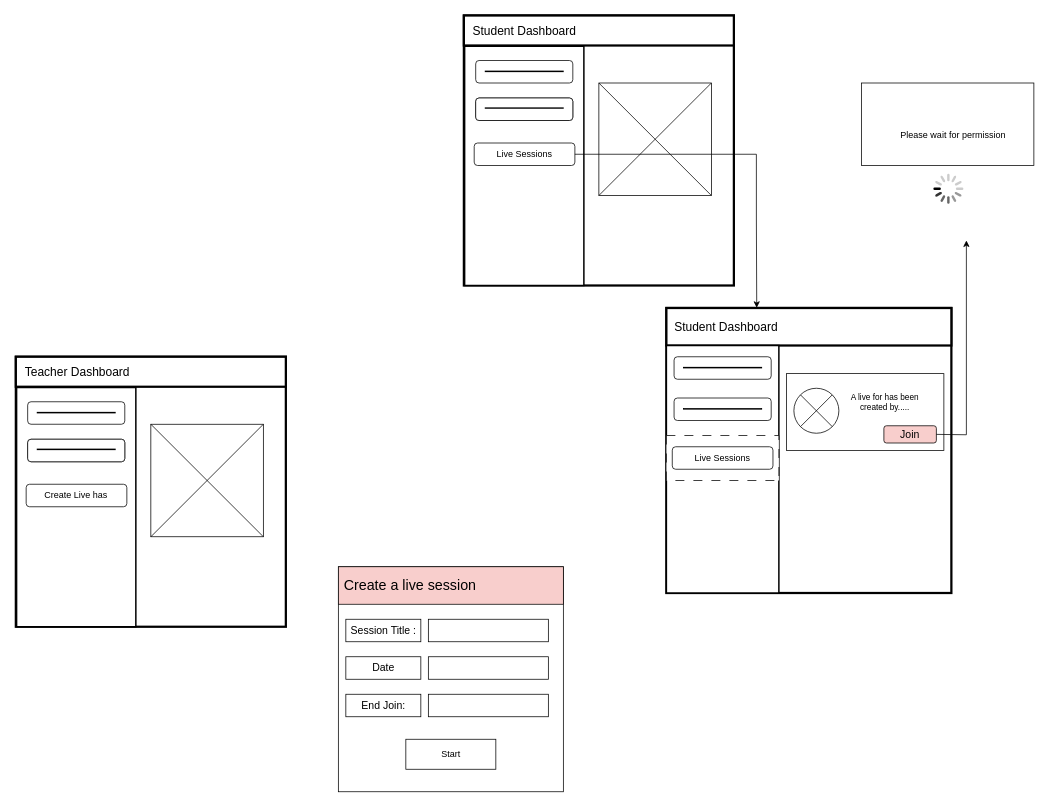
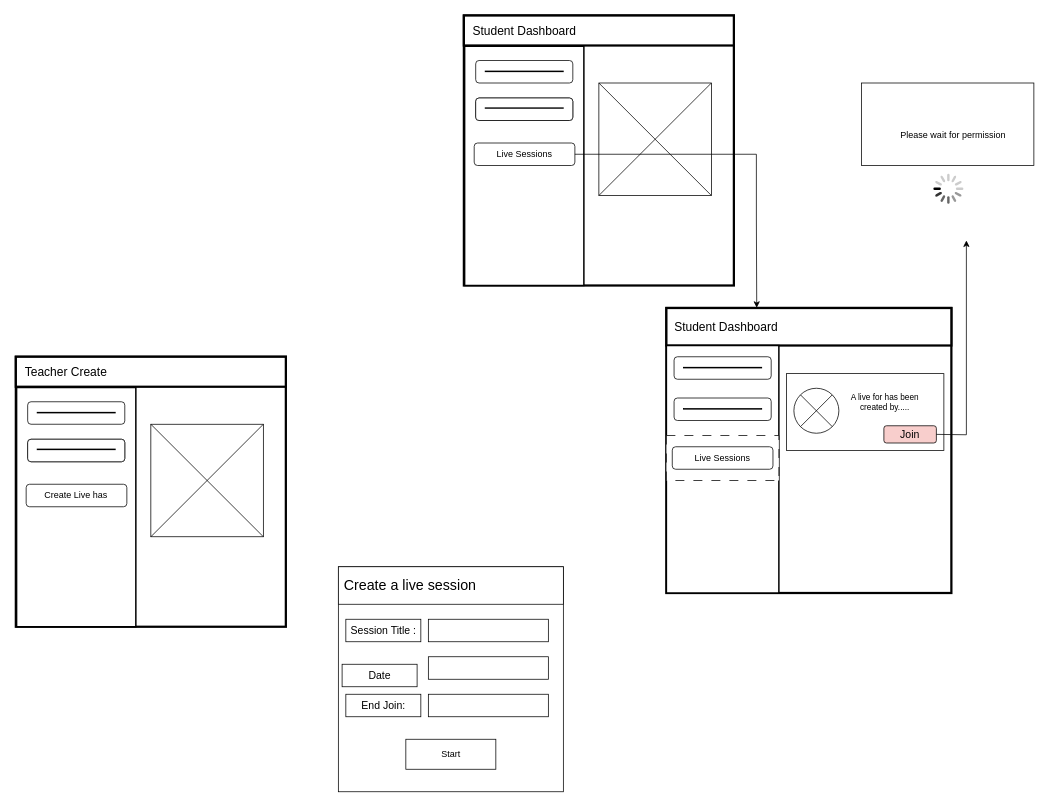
node "Teacher Dashboard": label "Teacher Dashboard" -> "Teacher Create"
node "Create a live session": fillcolor #f8cecc -> #ffffff
node "Date": moved (383, 668) -> (380, 675)
